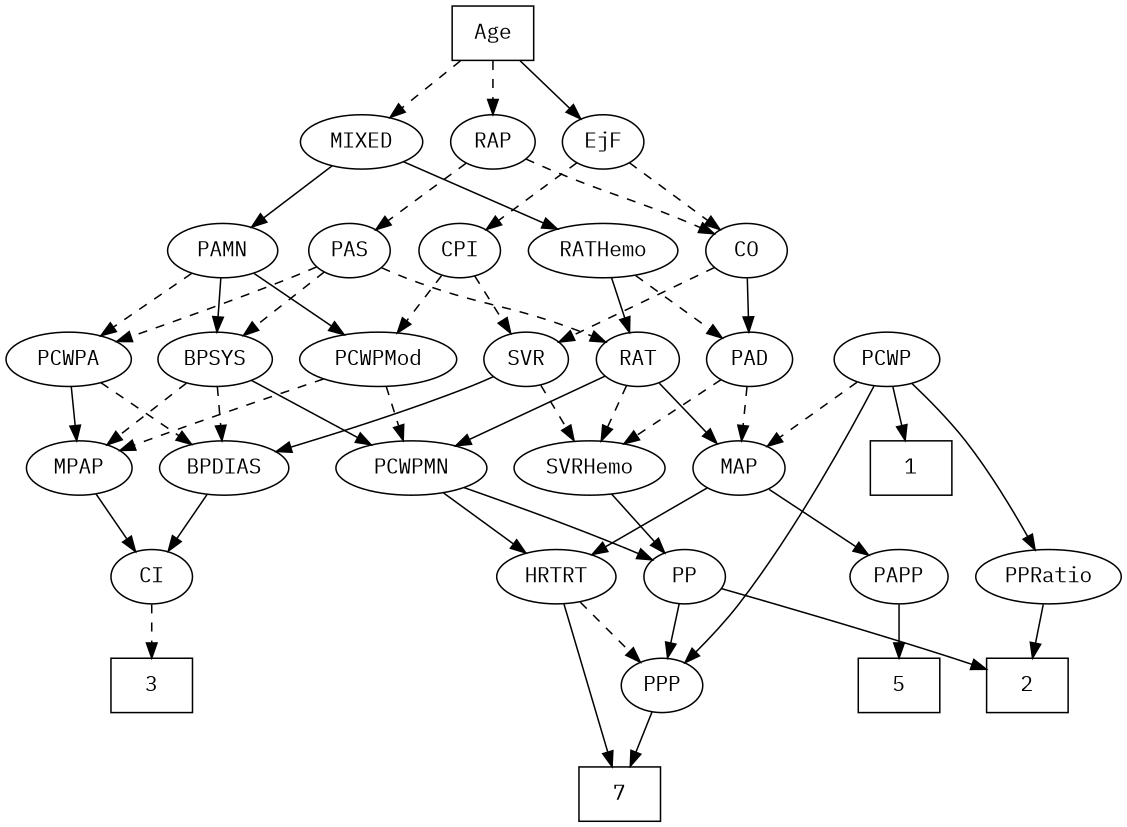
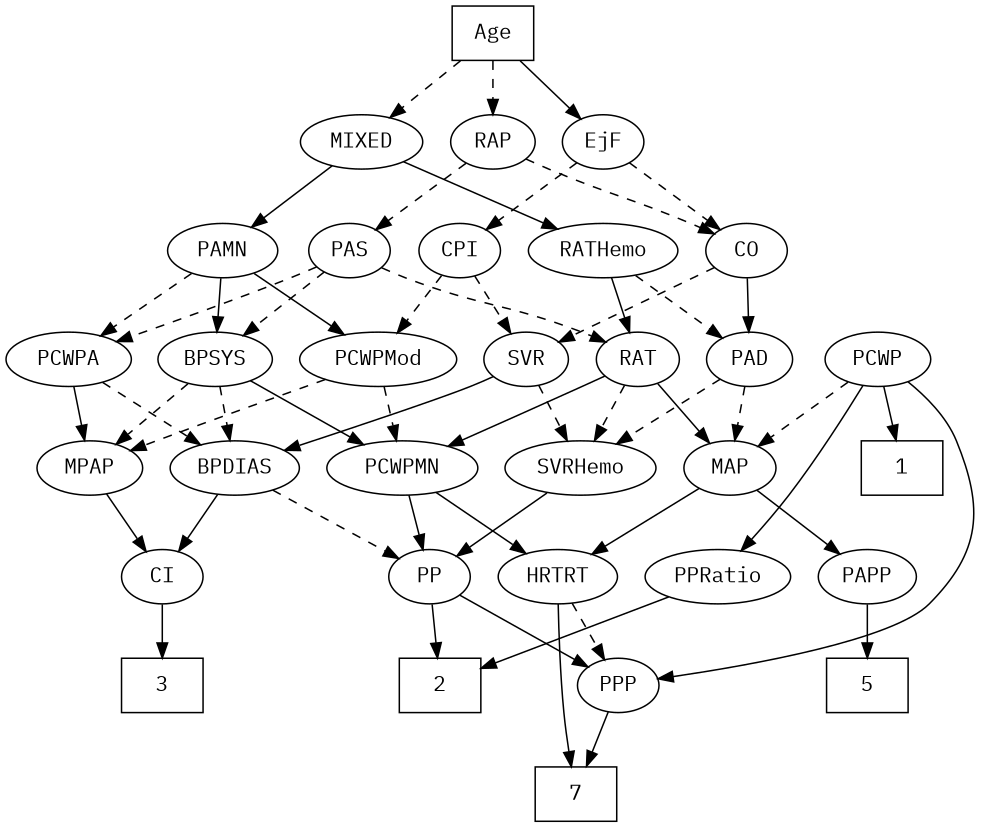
edge "BPDIAS" -> "PP": added
edge "CI" -> "3": style dashed -> solid
